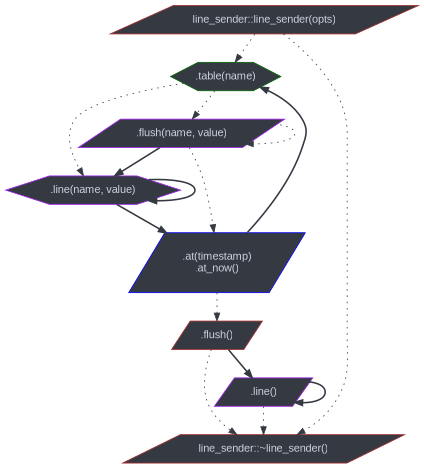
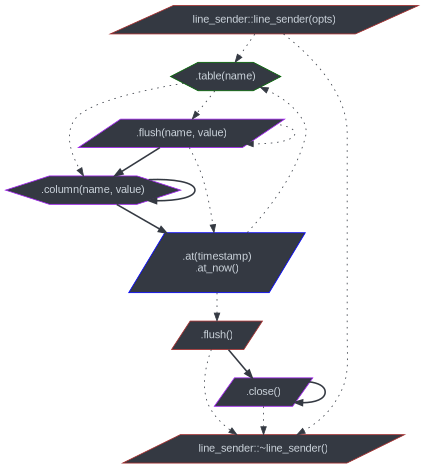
edge ".at(timestamp) .at_now()" -> ".table(name)": style bold -> dotted
node ".line(name, value)": label ".line(name, value)" -> ".column(name, value)"
node ".line()": label ".line()" -> ".close()"
